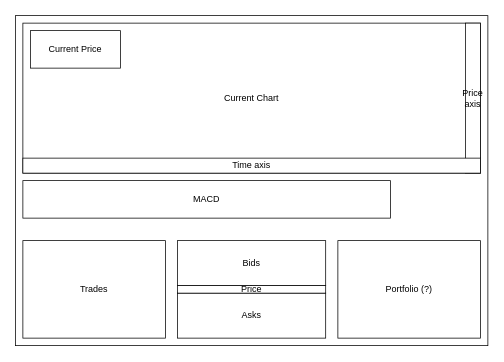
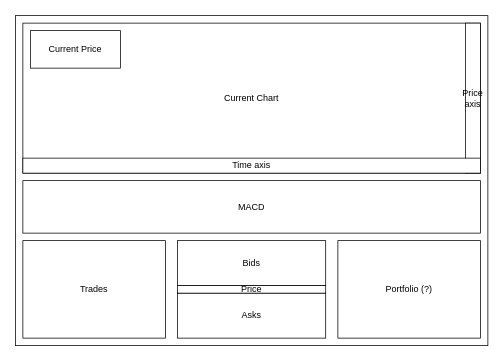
node "MACD": size 368x38 -> 458x53
